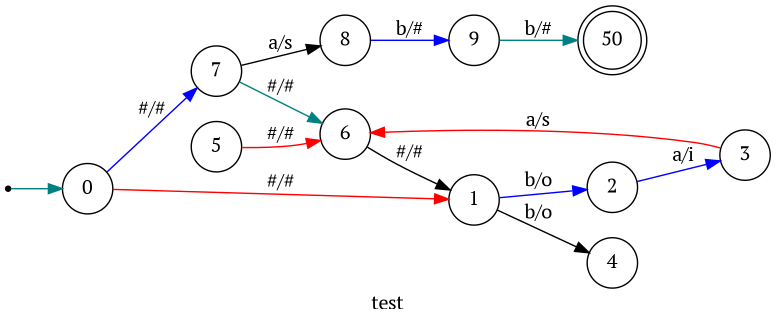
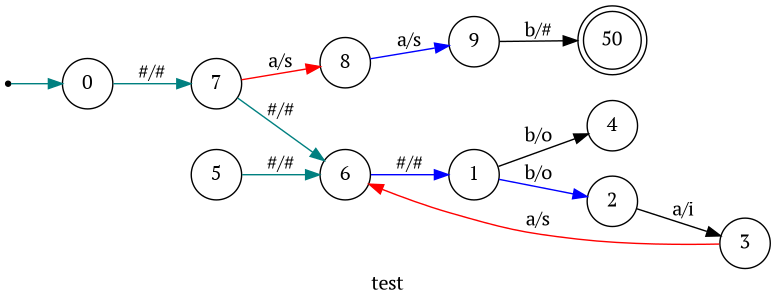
edge "8" -> "9": label "b/#" -> "a/s"
edge "9" -> "50": color teal -> black
edge "7" -> "8": color black -> red
edge "0" -> "7": color blue -> teal
edge "5" -> "6": color red -> teal
edge "6" -> "1": color black -> blue
edge "2" -> "3": color blue -> black
edge "0" -> "1": removed, label "#/#"
